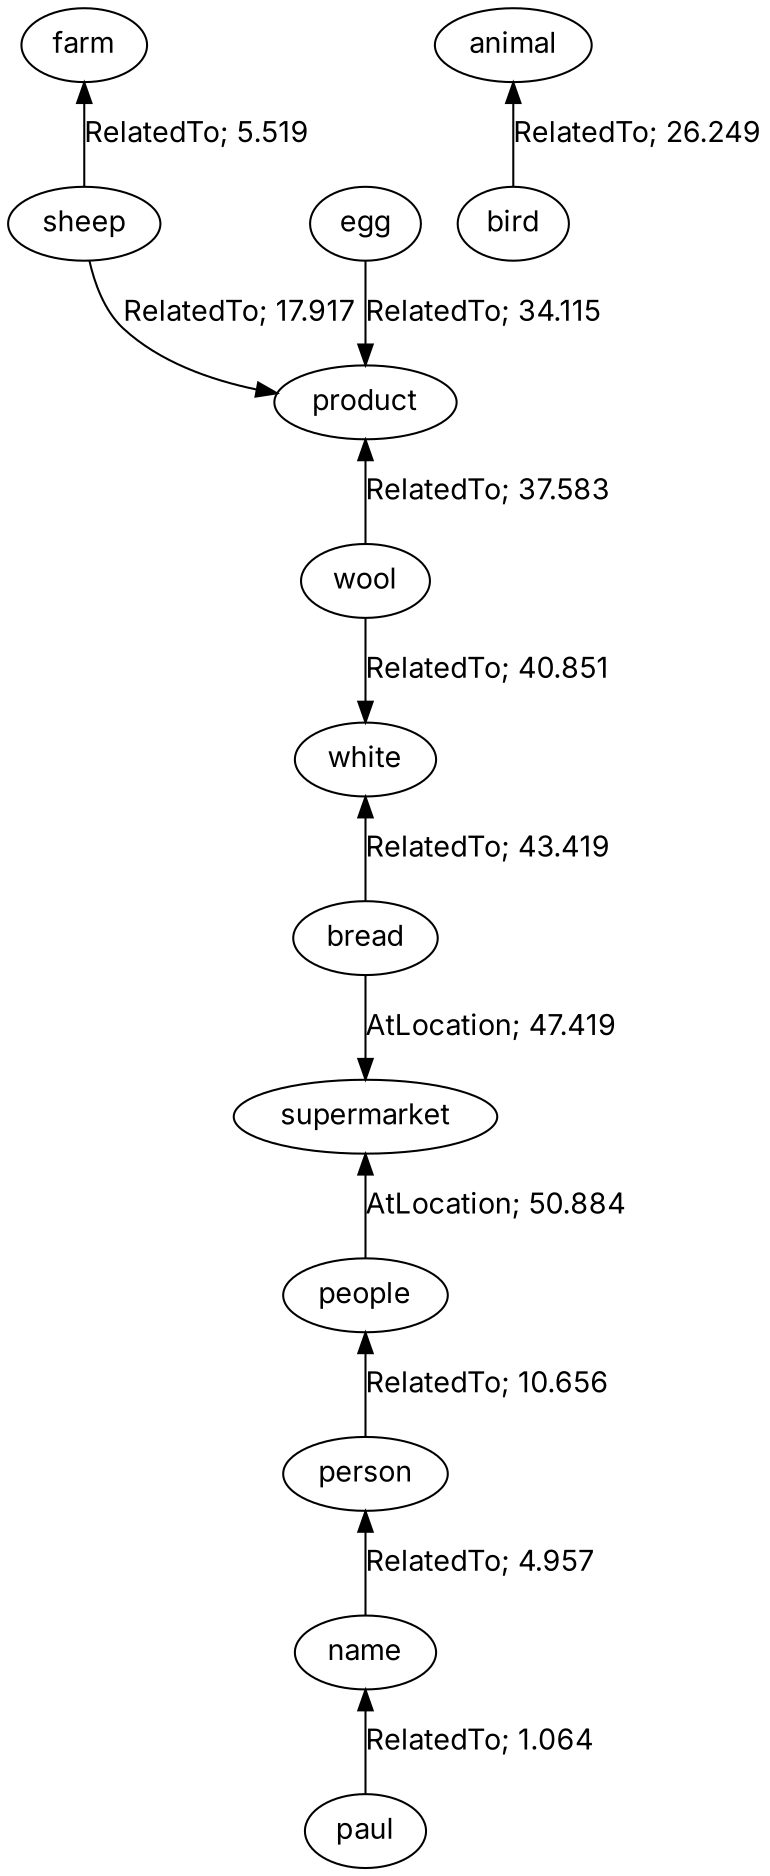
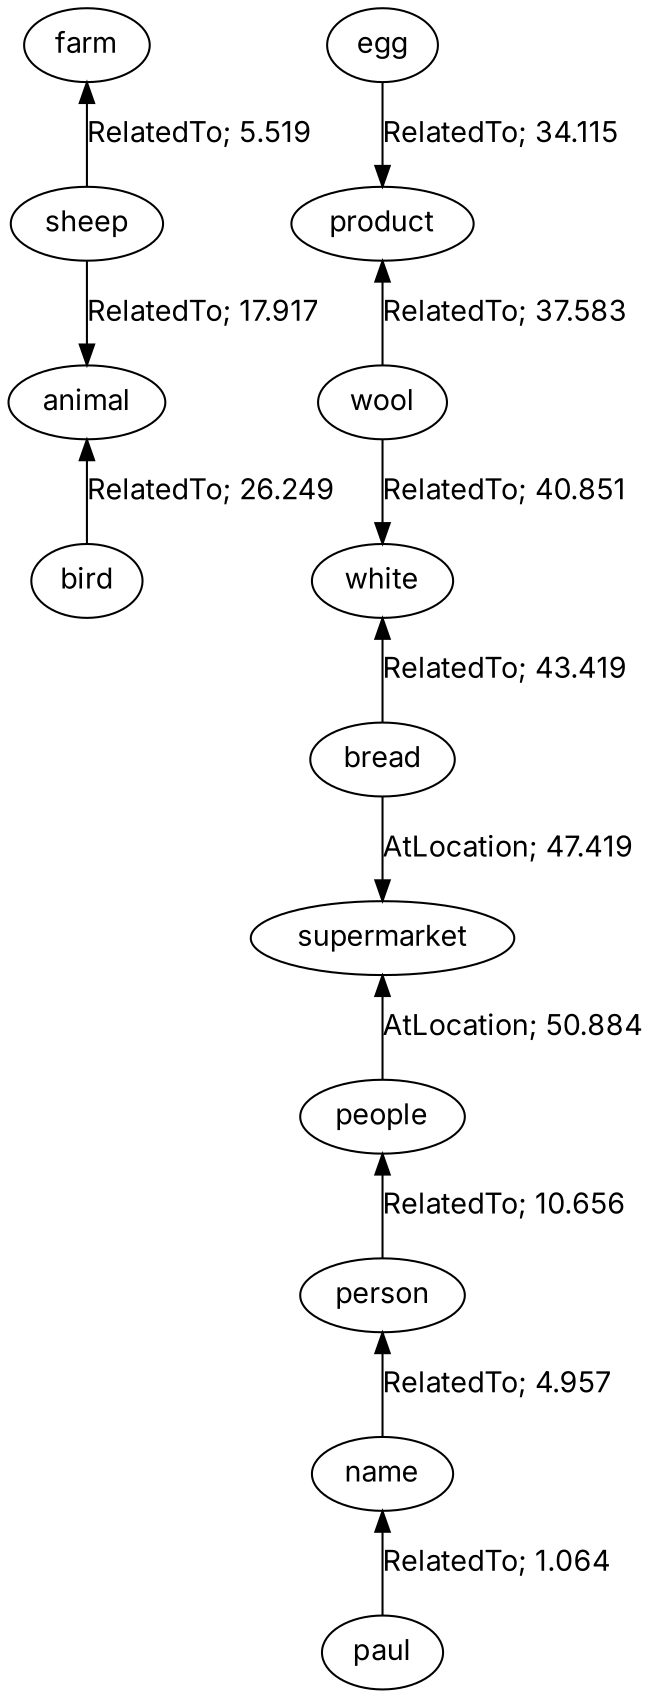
edge "sheep" -> "product": now "sheep" -> "animal"
